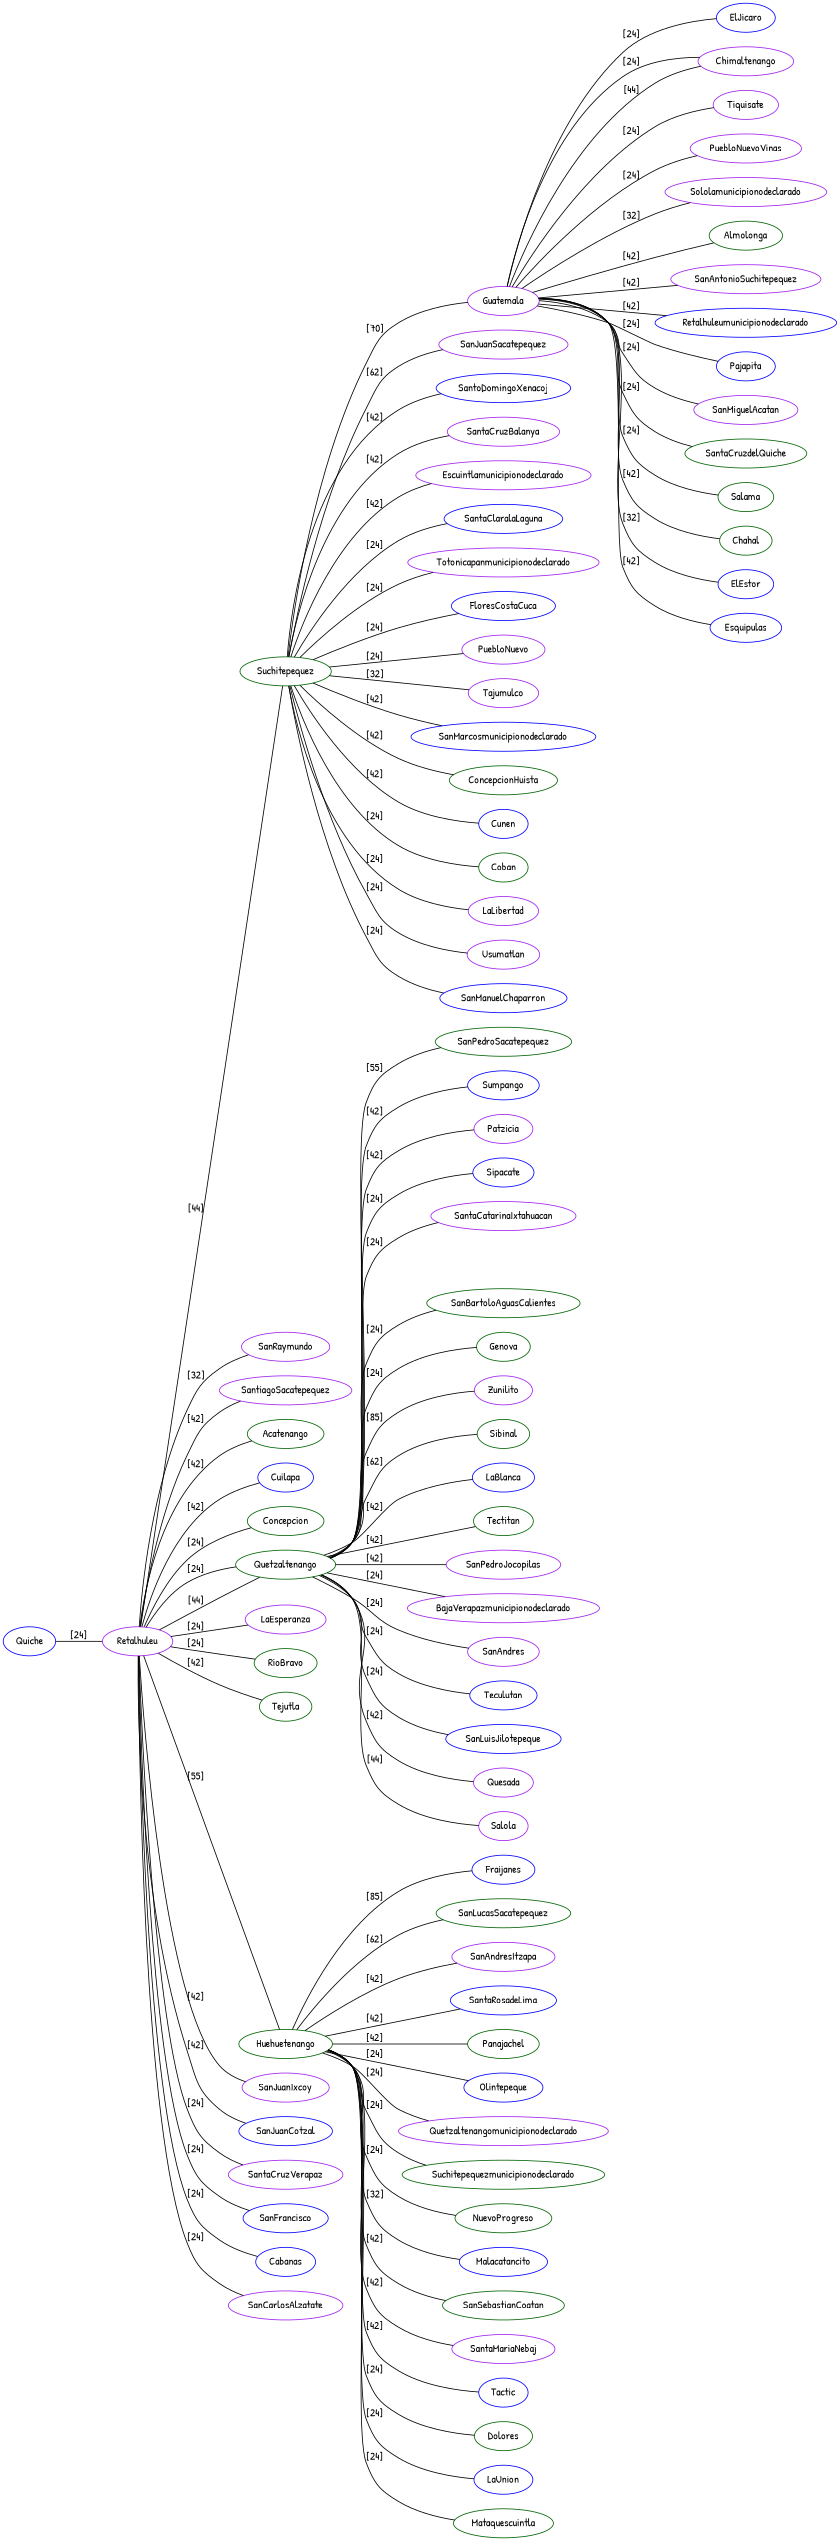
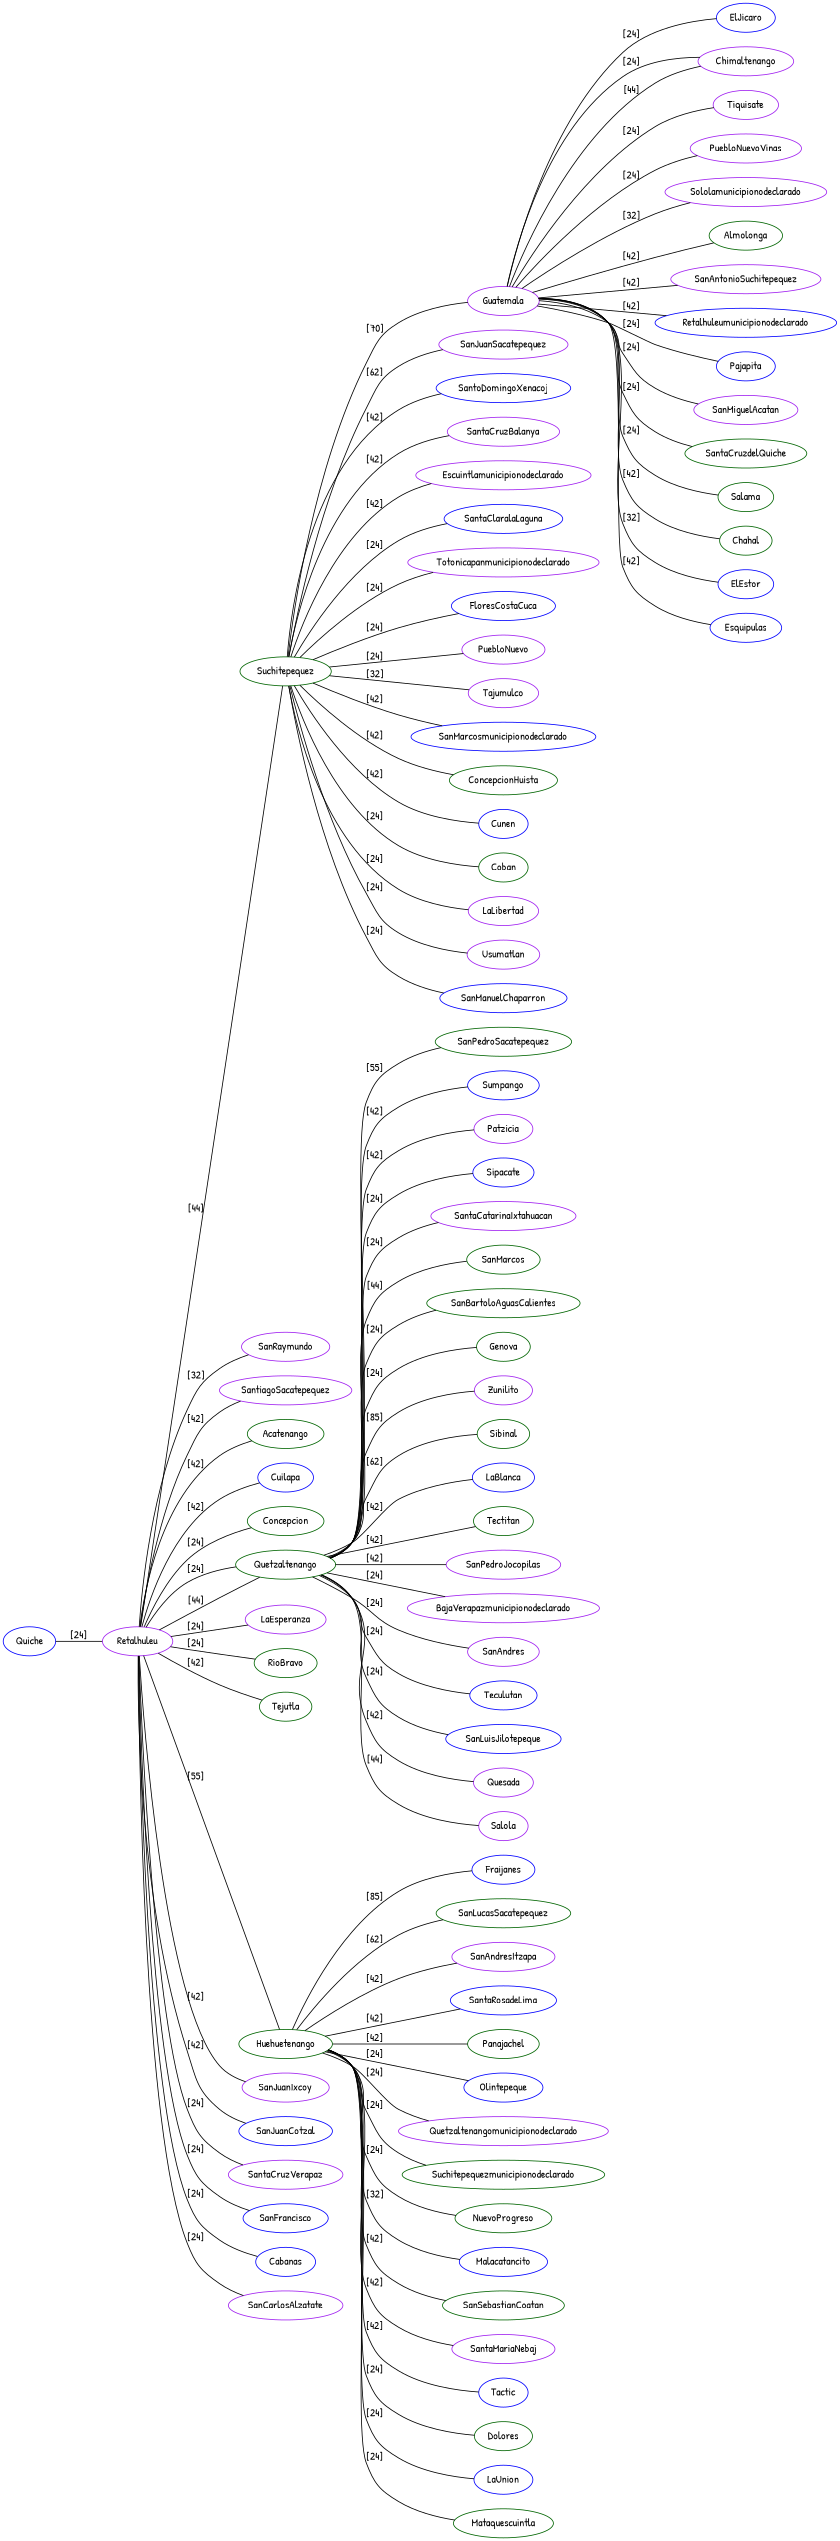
node "SanMarcos": added
